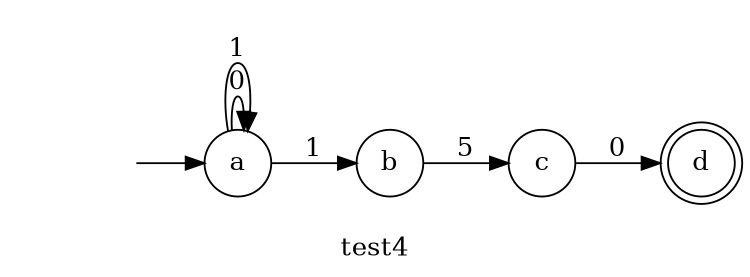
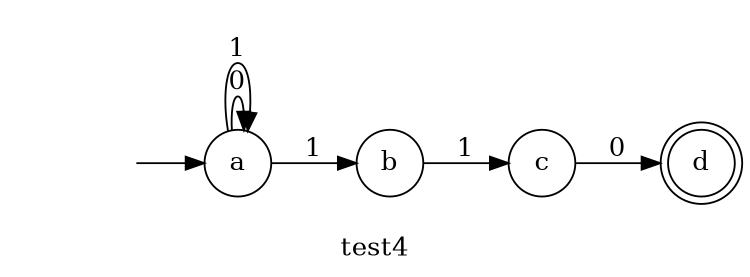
edge "b" -> "c": label "5" -> "1"
